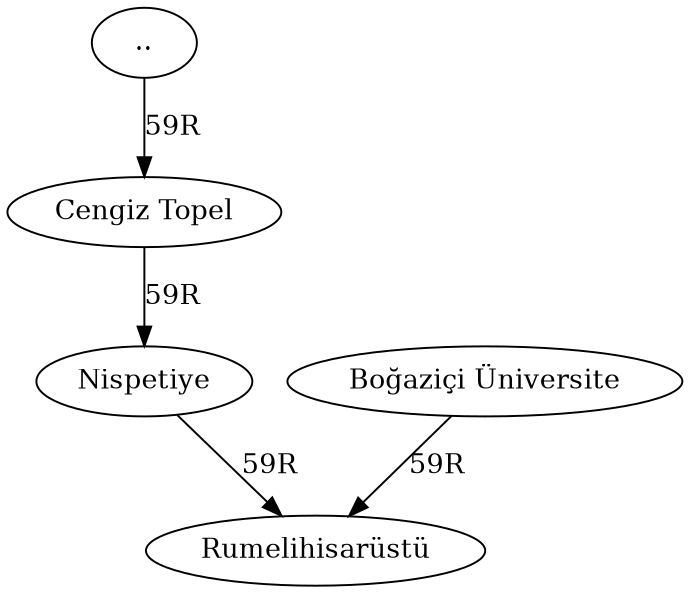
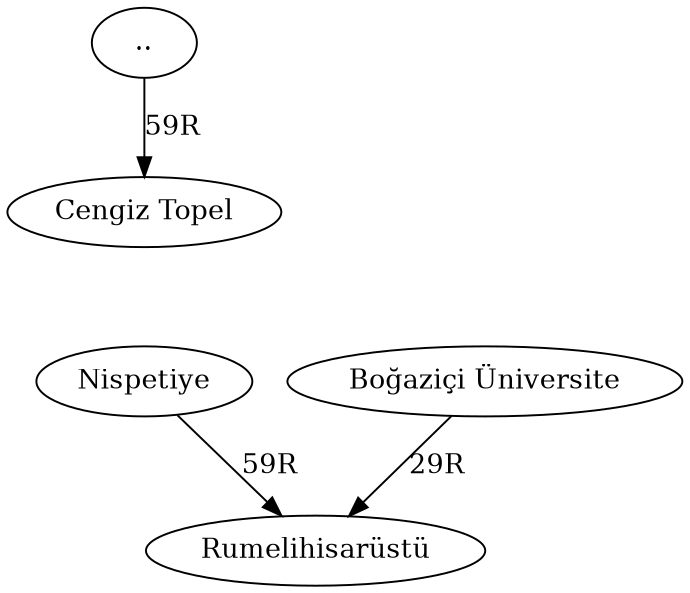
edge "Cengiz Topel" -> "Nispetiye": removed, label "59R"
edge "Boğaziçi Üniversite" -> "Rumelihisarüstü": label "59R" -> "29R"
